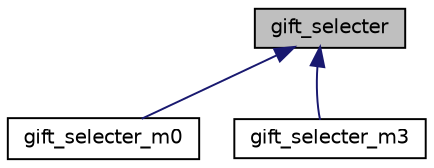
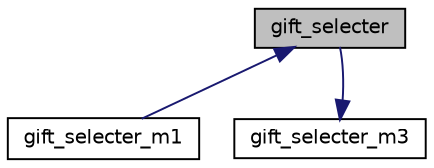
edge "gift_selecter_m3" -> "gift_selecter": reversed
node "gift_selecter_m0": label "gift_selecter_m0" -> "gift_selecter_m1"
